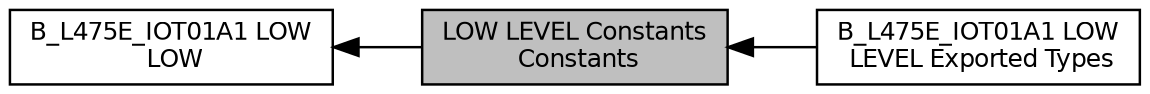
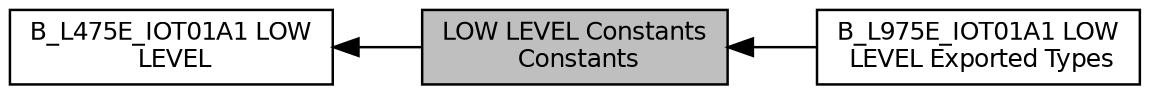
node "B_L475E_IOT01A1 LOW LOW": label "B_L475E_IOT01A1 LOW LOW" -> "B_L475E_IOT01A1 LOW LEVEL"
node "B_L475E_IOT01A1 LOW LEVEL Exported Types": label "B_L475E_IOT01A1 LOW LEVEL Exported Types" -> "B_L975E_IOT01A1 LOW LEVEL Exported Types"
